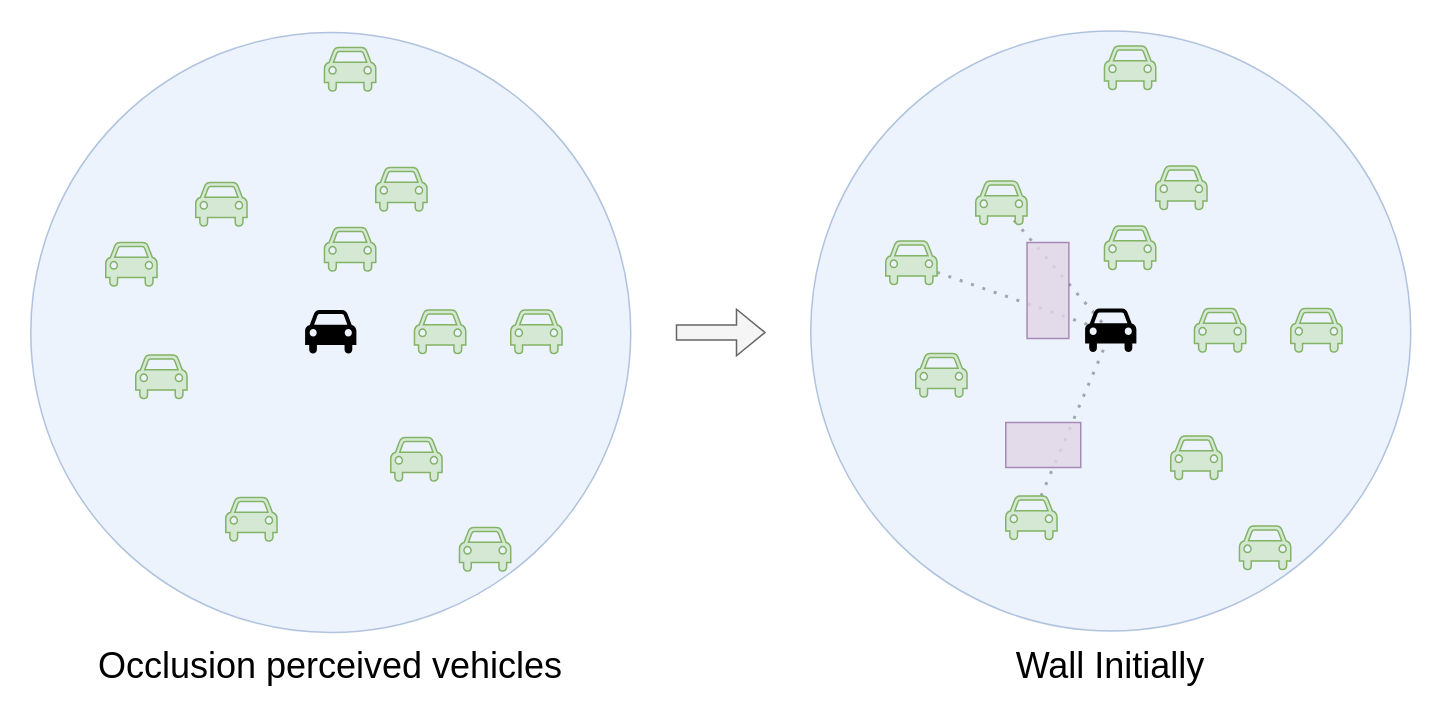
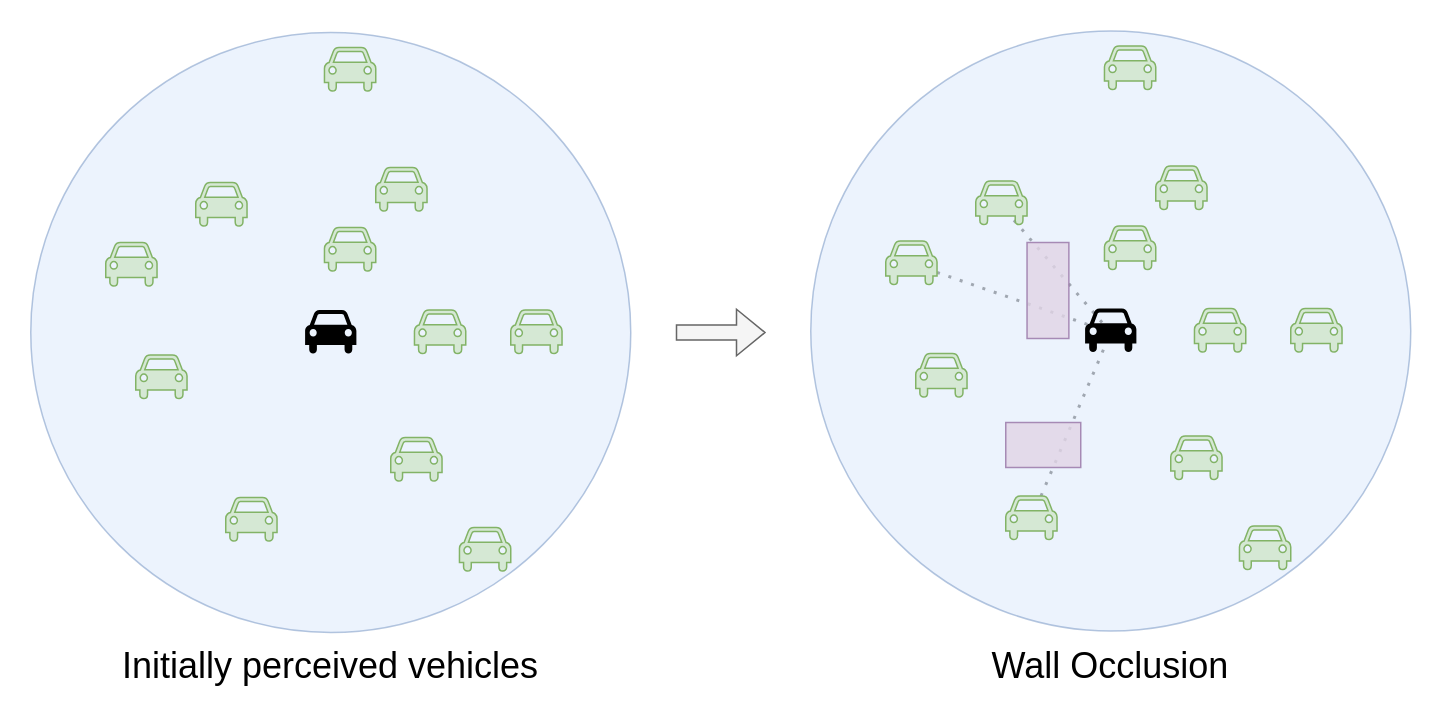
node "Occlusion perceived vehicles": label "Occlusion perceived vehicles" -> "Initially perceived vehicles"
node "Wall Initially": label "Wall Initially" -> "Wall Occlusion"
